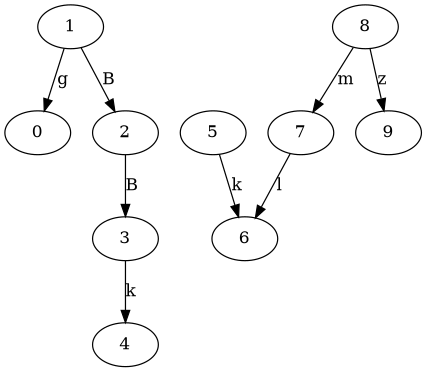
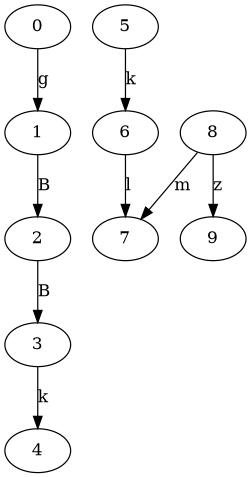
edge "1" -> "0": reversed
edge "7" -> "6": reversed
